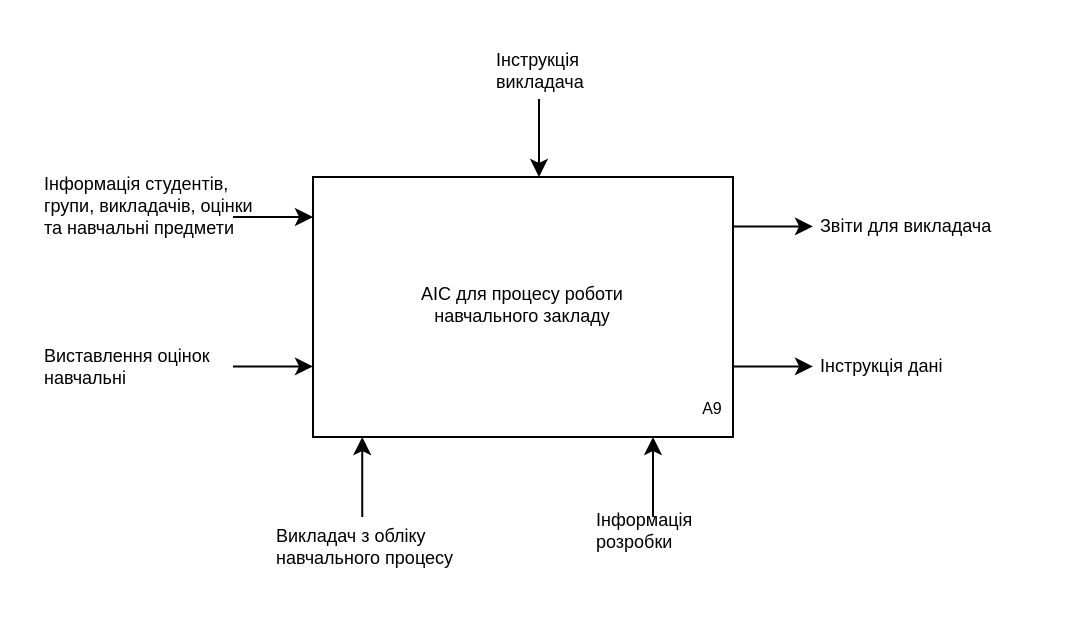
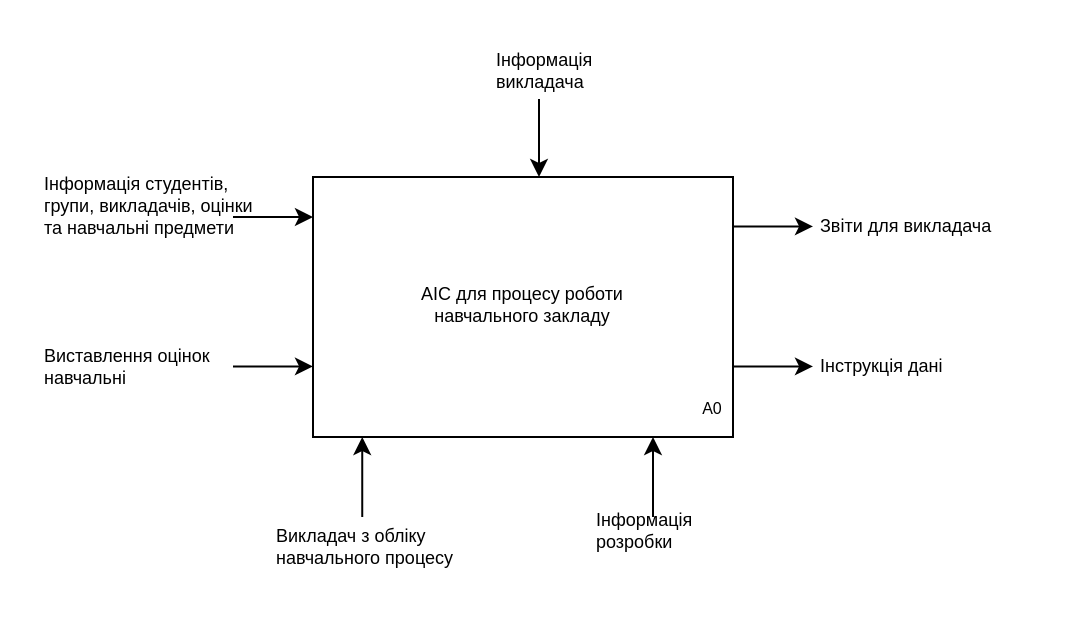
node "Інструкція викладача": label "Інструкція викладача" -> "Інформація викладача"
node "A9": label "A9" -> "A0"
